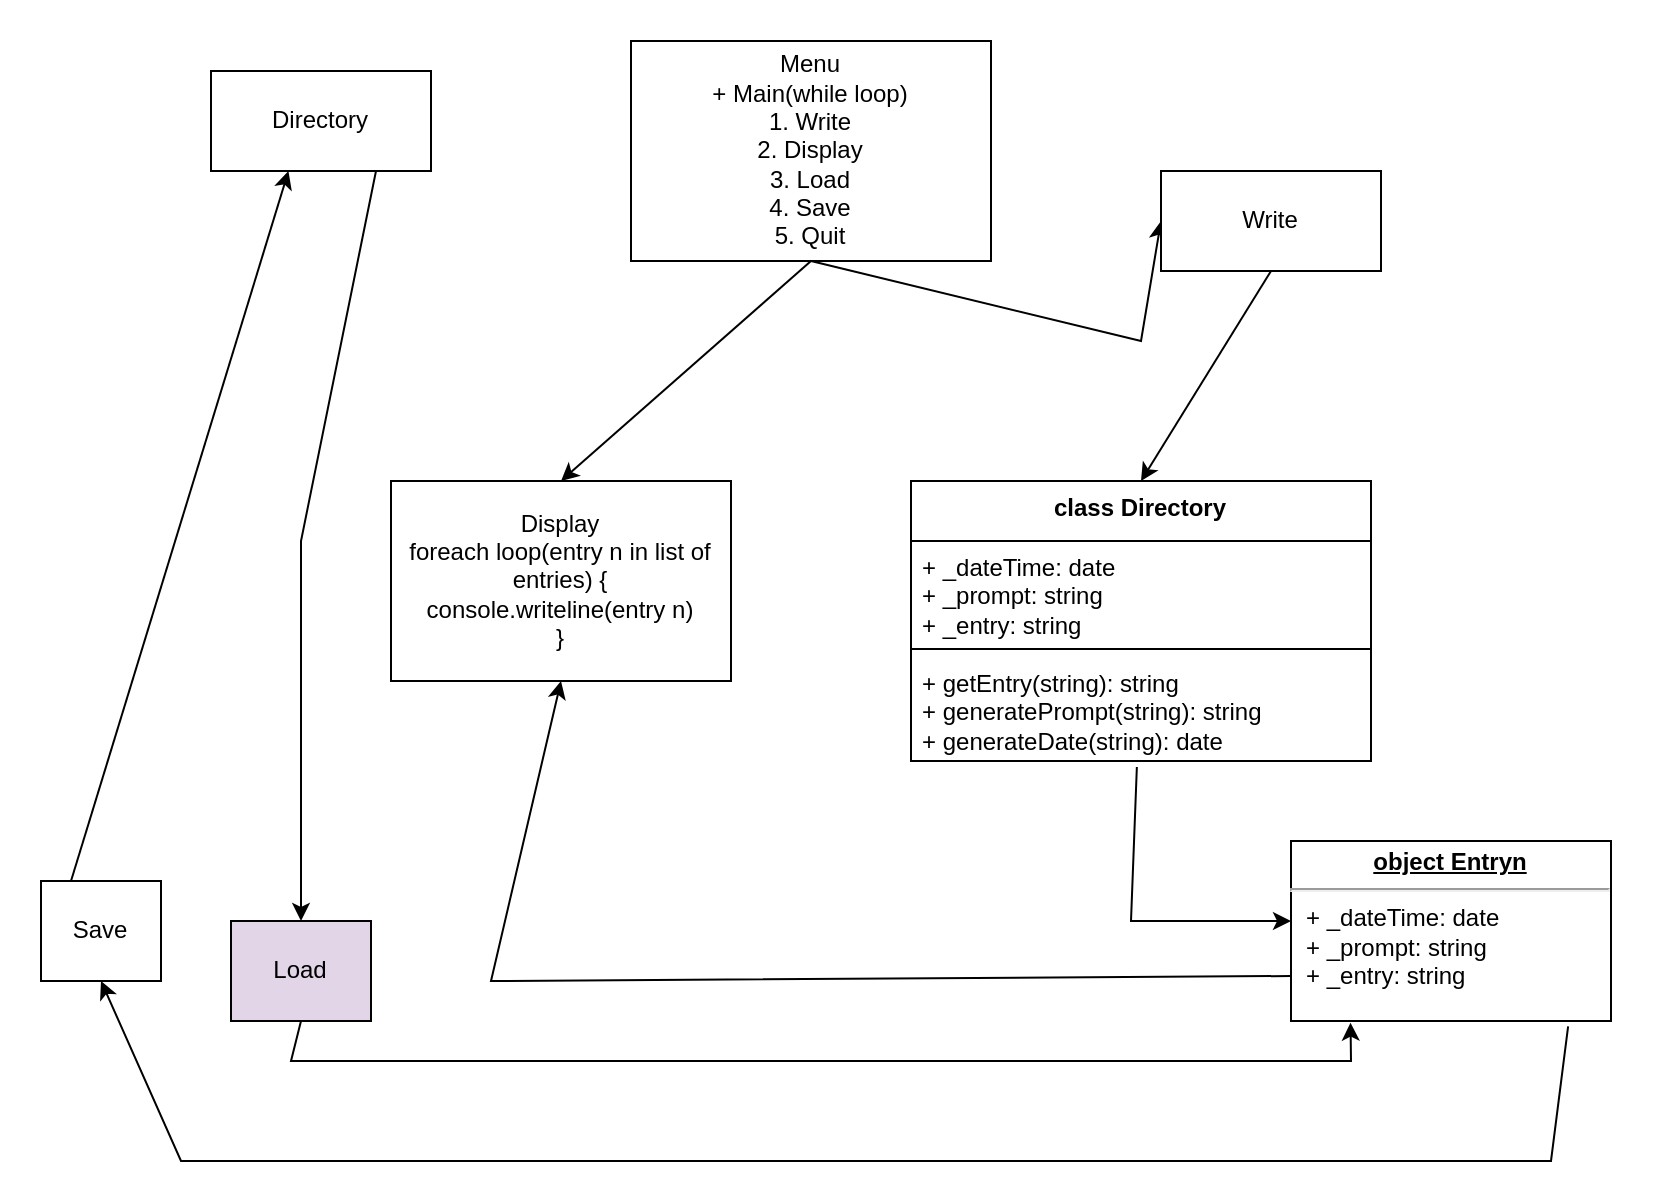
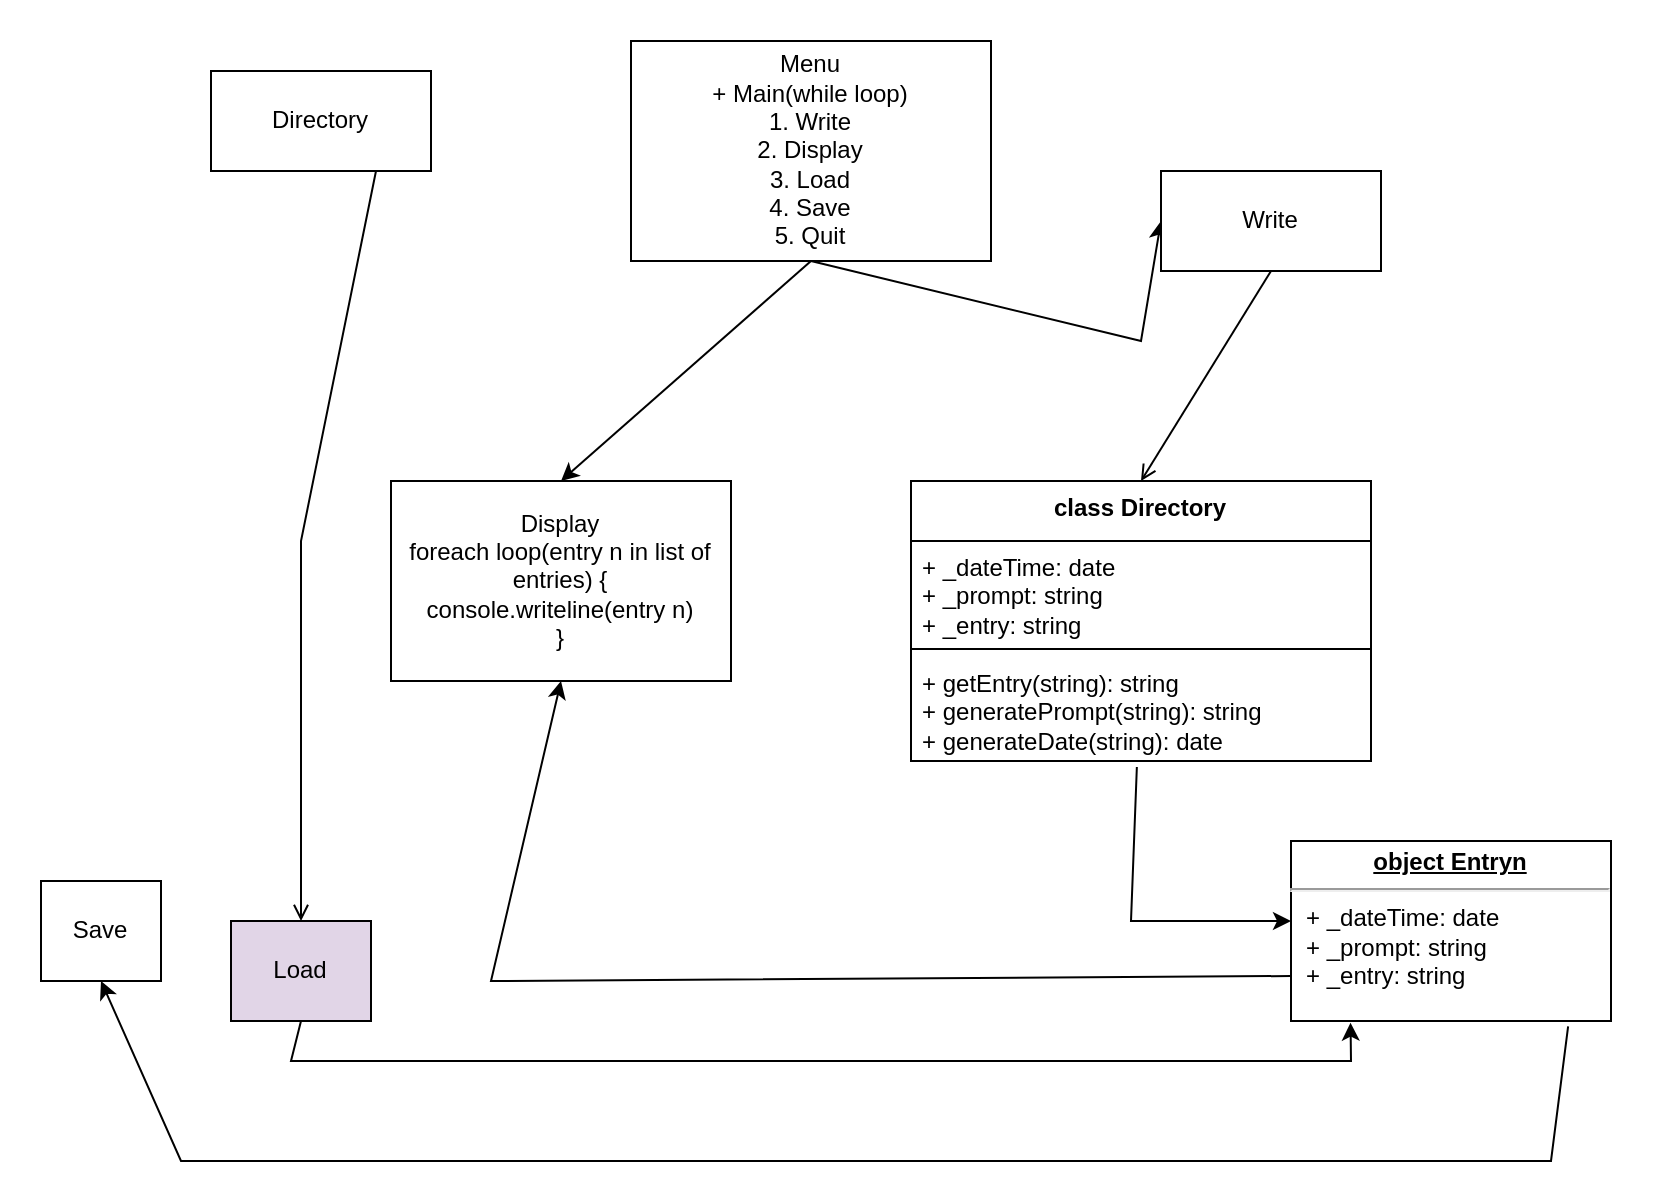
edge "Write" -> "class Directory": arrowhead classic -> open
edge "Save" -> "Directory": removed
edge "Directory" -> "Load": arrowhead classic -> open
